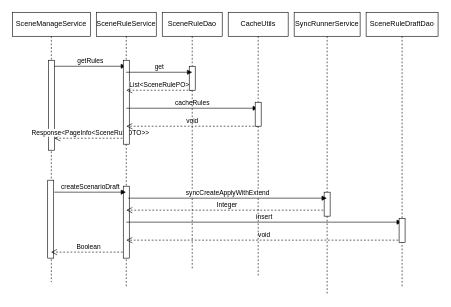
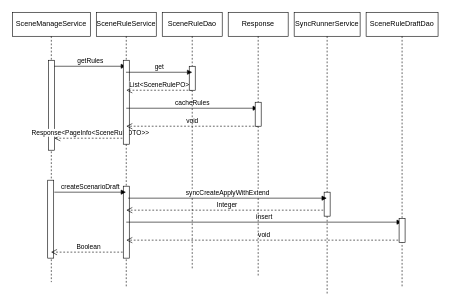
node "CacheUtils": label "CacheUtils" -> "Response"
